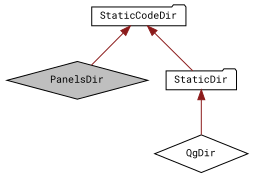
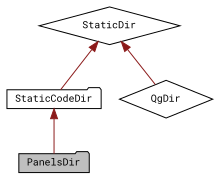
edge "StaticDir" -> "StaticCodeDir": reversed
node "PanelsDir": shape diamond -> folder
node "StaticDir": shape folder -> diamond
